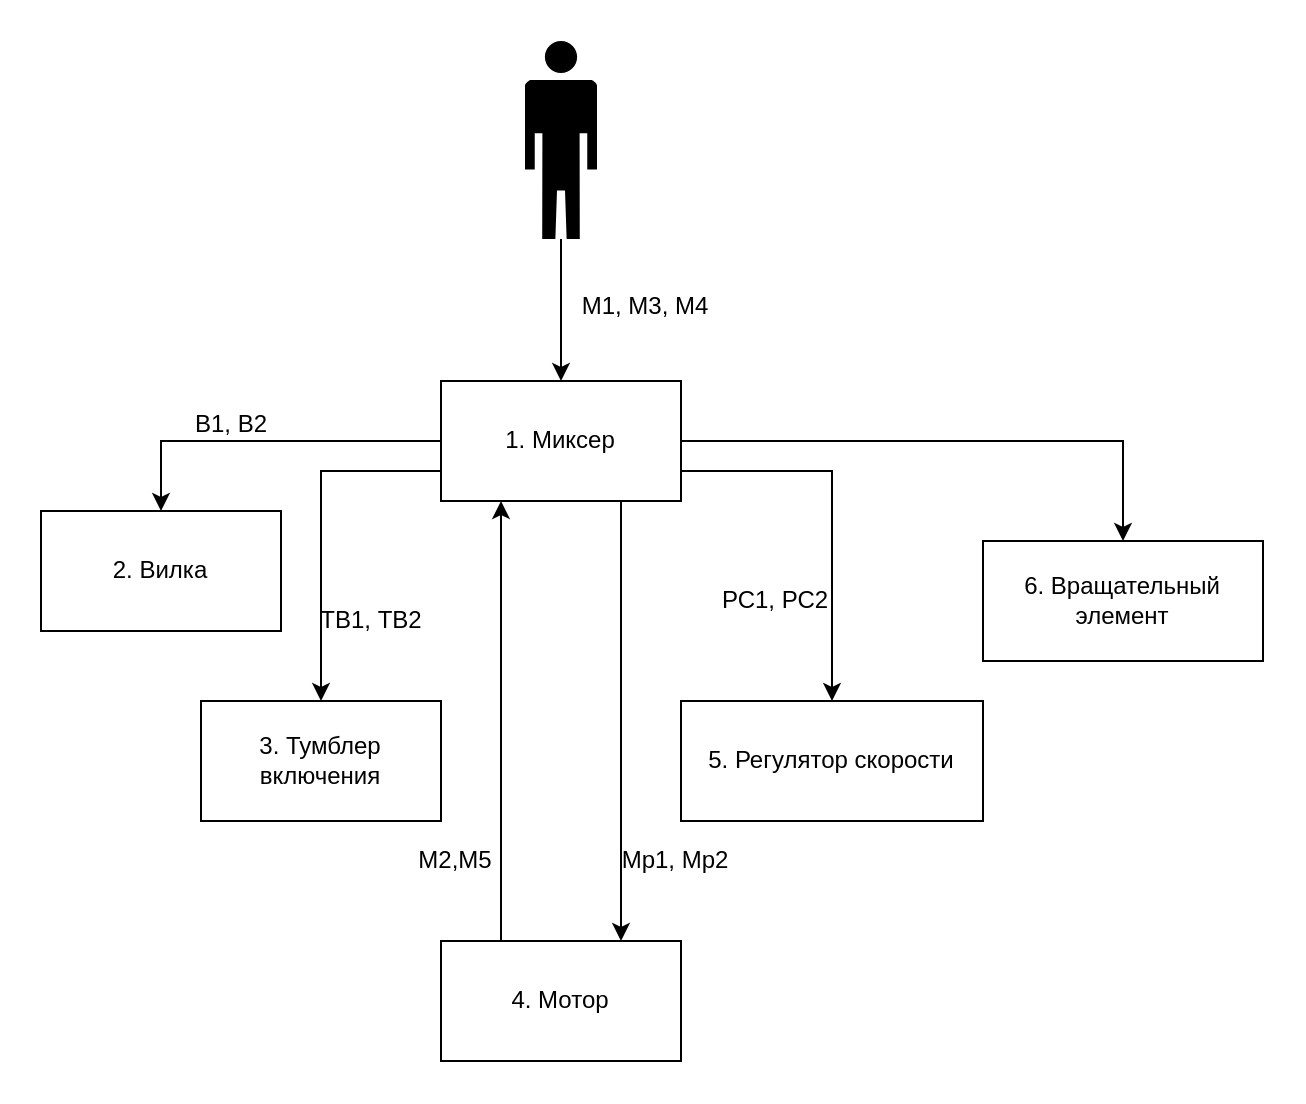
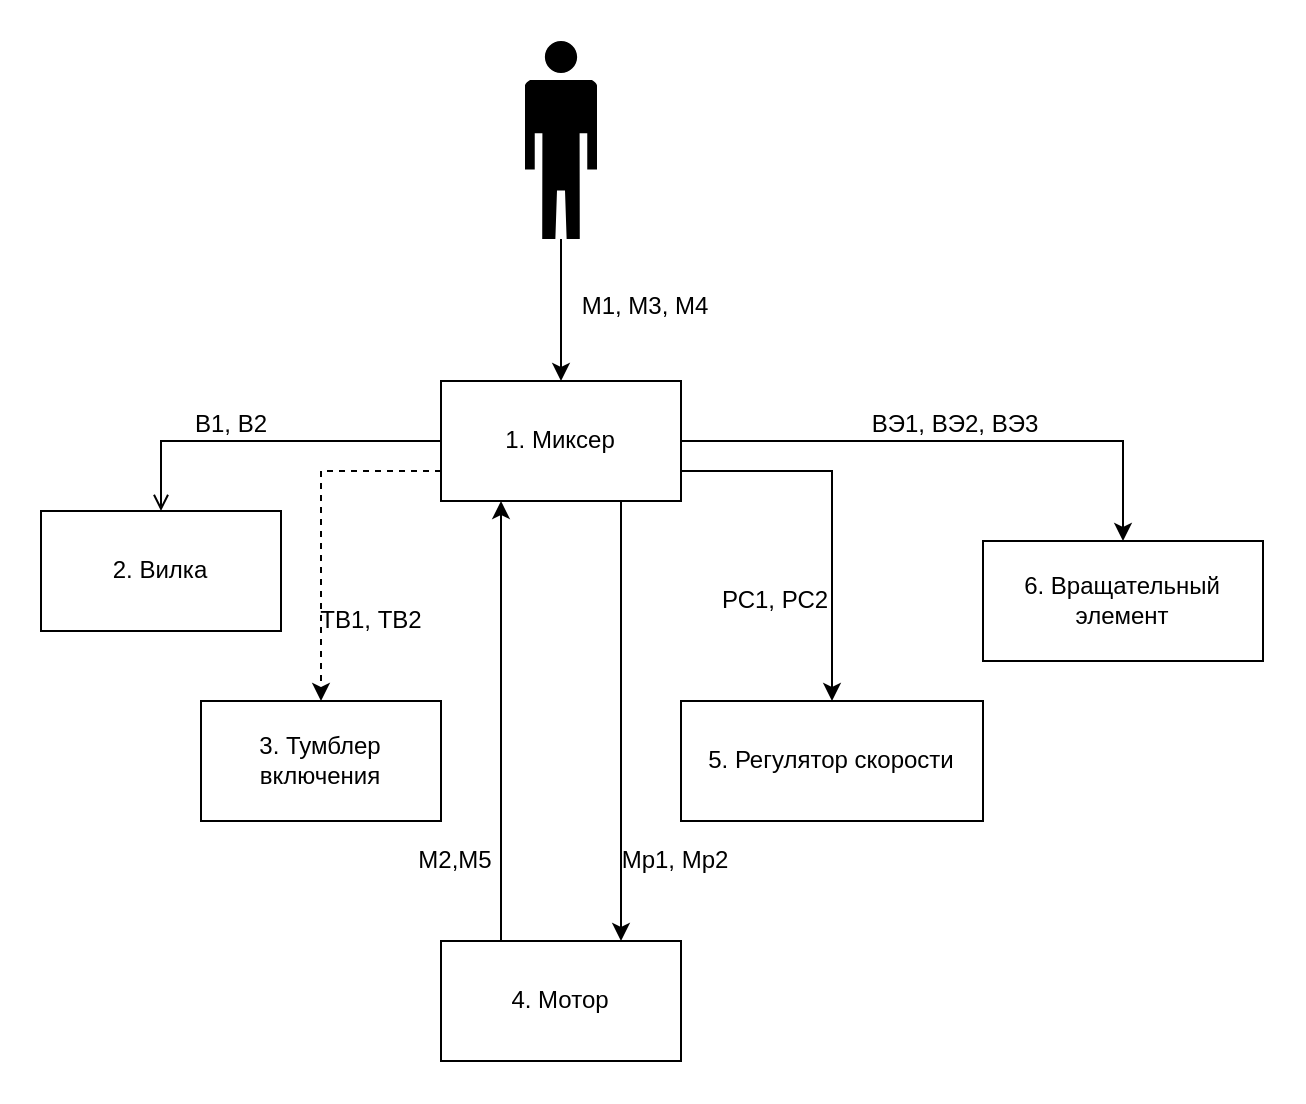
node "ВЭ1, ВЭ2, ВЭ3": added
edge "1. Миксер" -> "2. Вилка": arrowhead classic -> open
edge "1. Миксер" -> "3. Тумблер включения": style solid -> dashed
